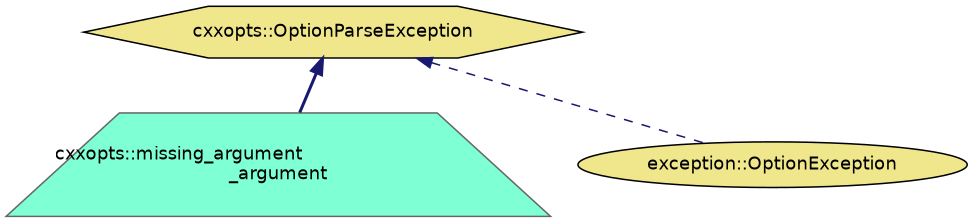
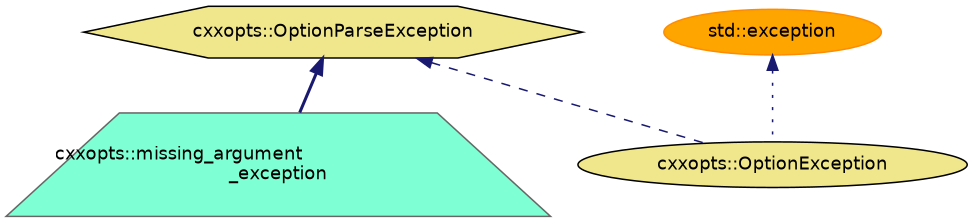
node "std::exception": added
node "cxxopts::missing_argument _argument": label "cxxopts::missing_argument _argument" -> "cxxopts::missing_argument _exception"
node "exception::OptionException": label "exception::OptionException" -> "cxxopts::OptionException"
